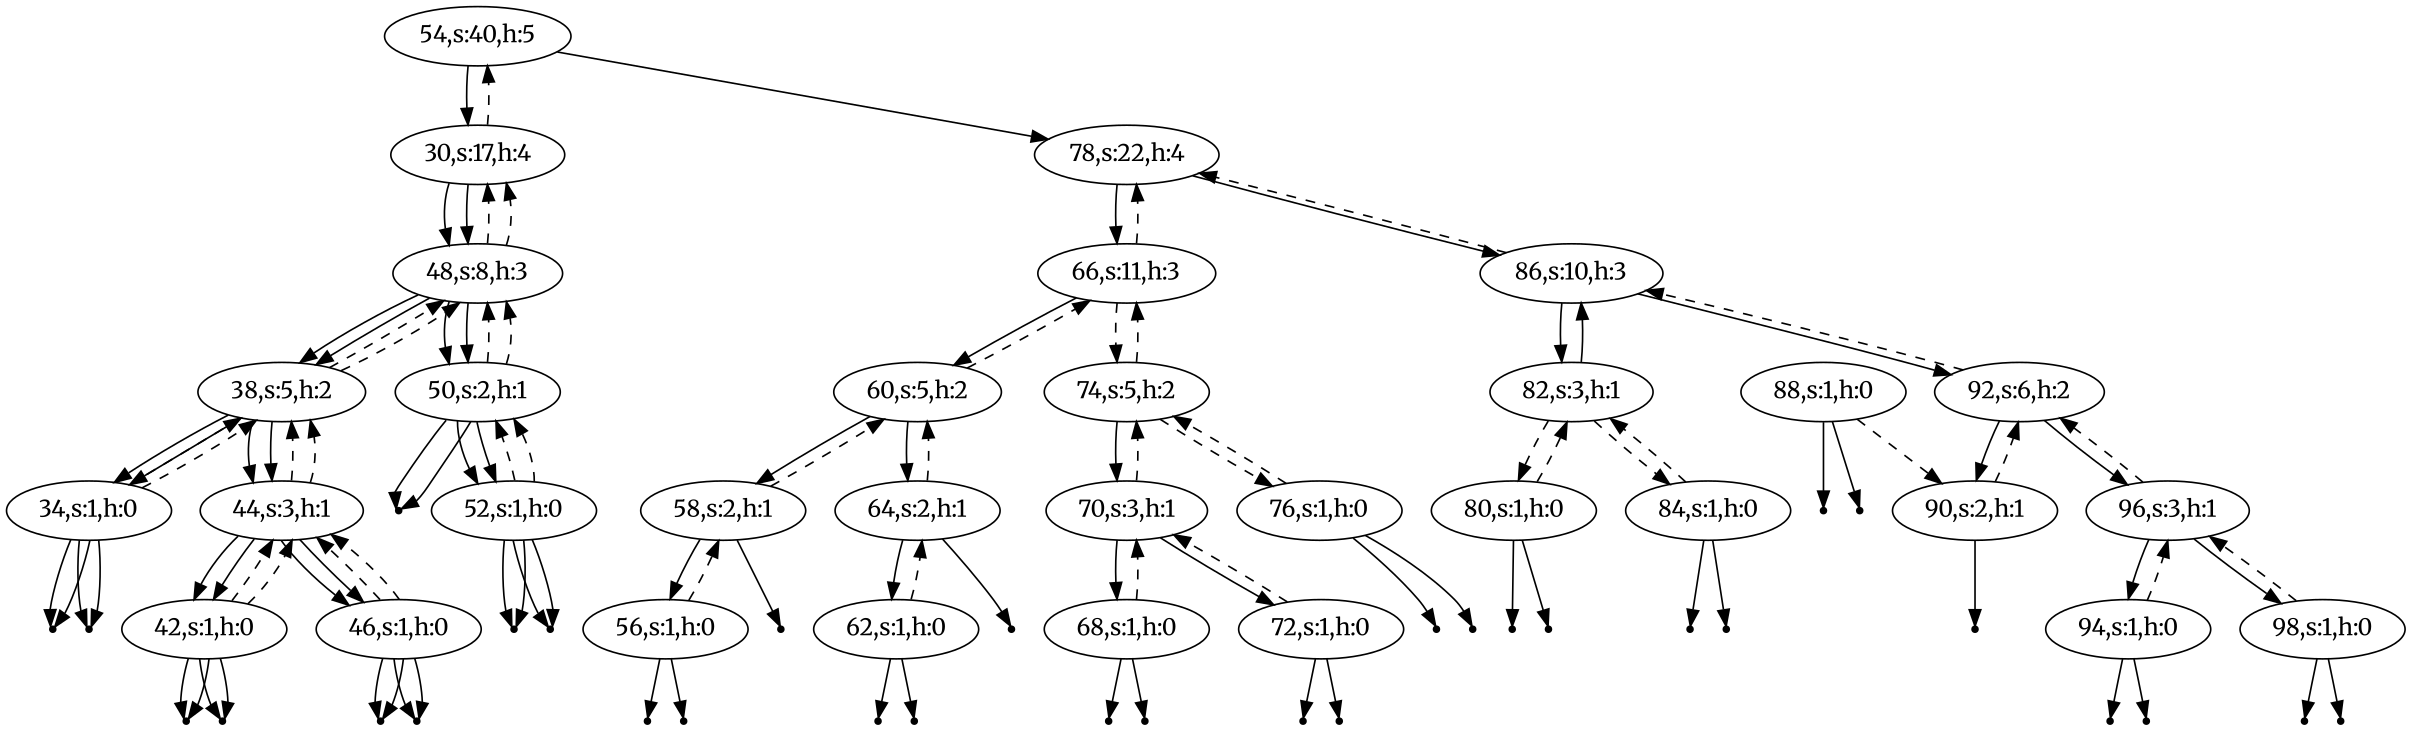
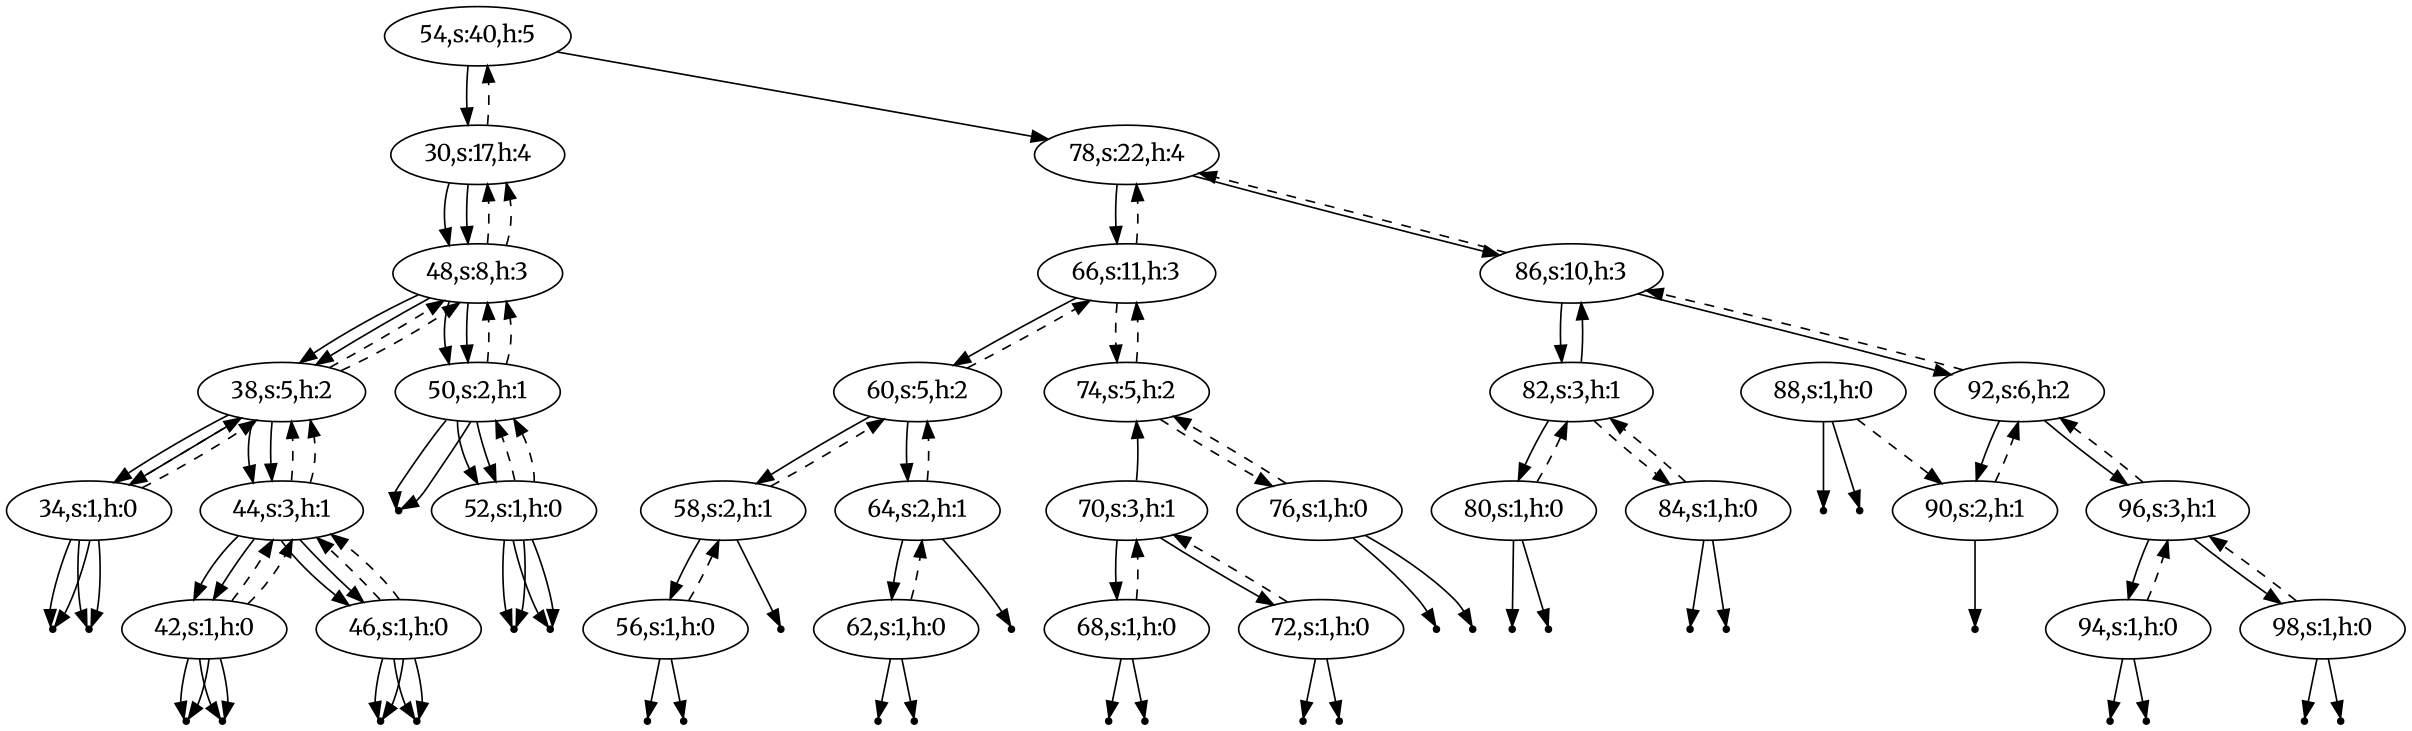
edge "74,s:5,h:2" -> "70,s:3,h:1": removed
edge "82,s:3,h:1" -> "80,s:1,h:0": style dashed -> solid
edge "70,s:3,h:1" -> "74,s:5,h:2": style dashed -> solid
